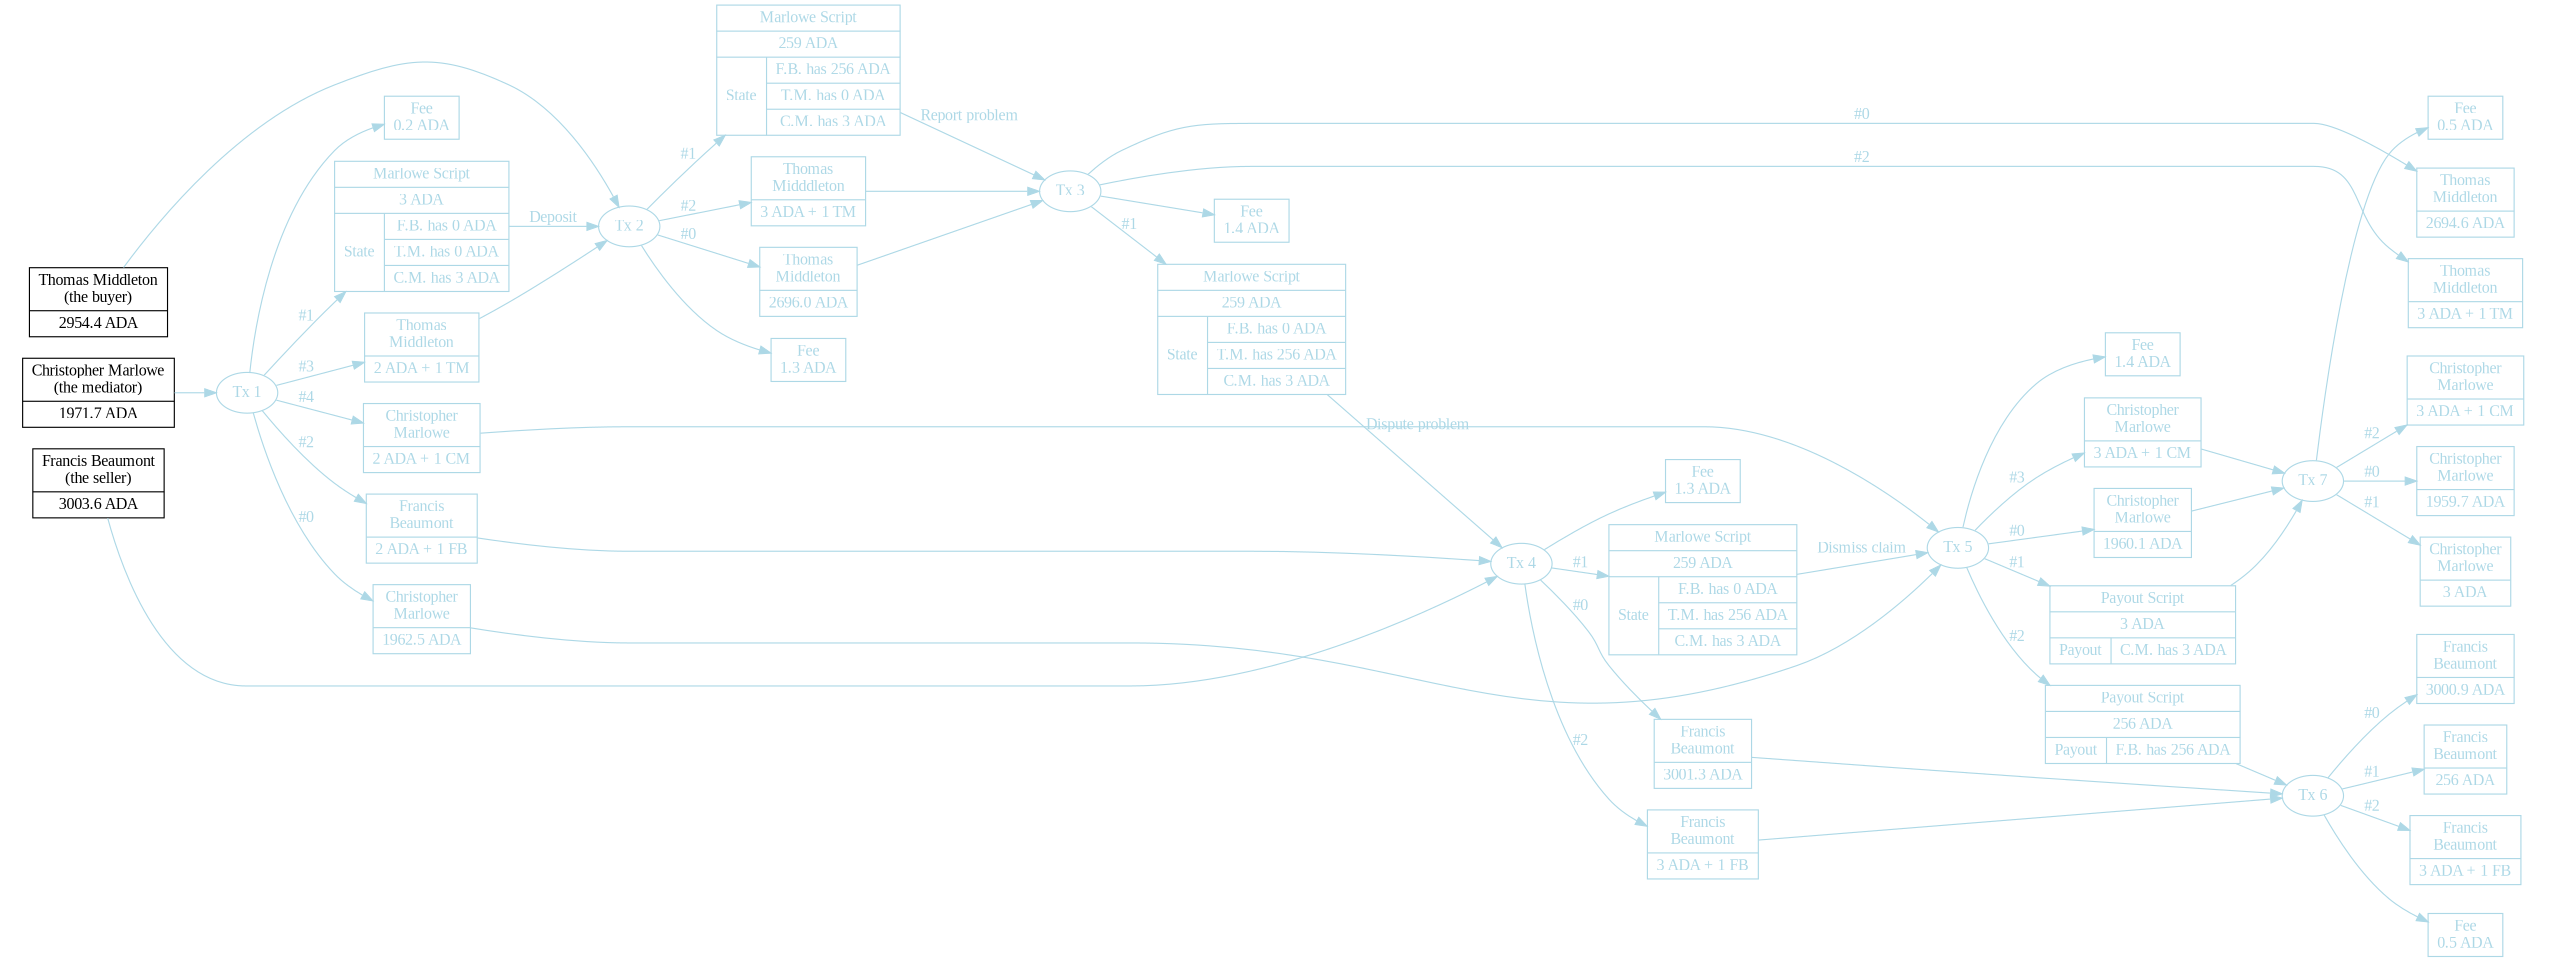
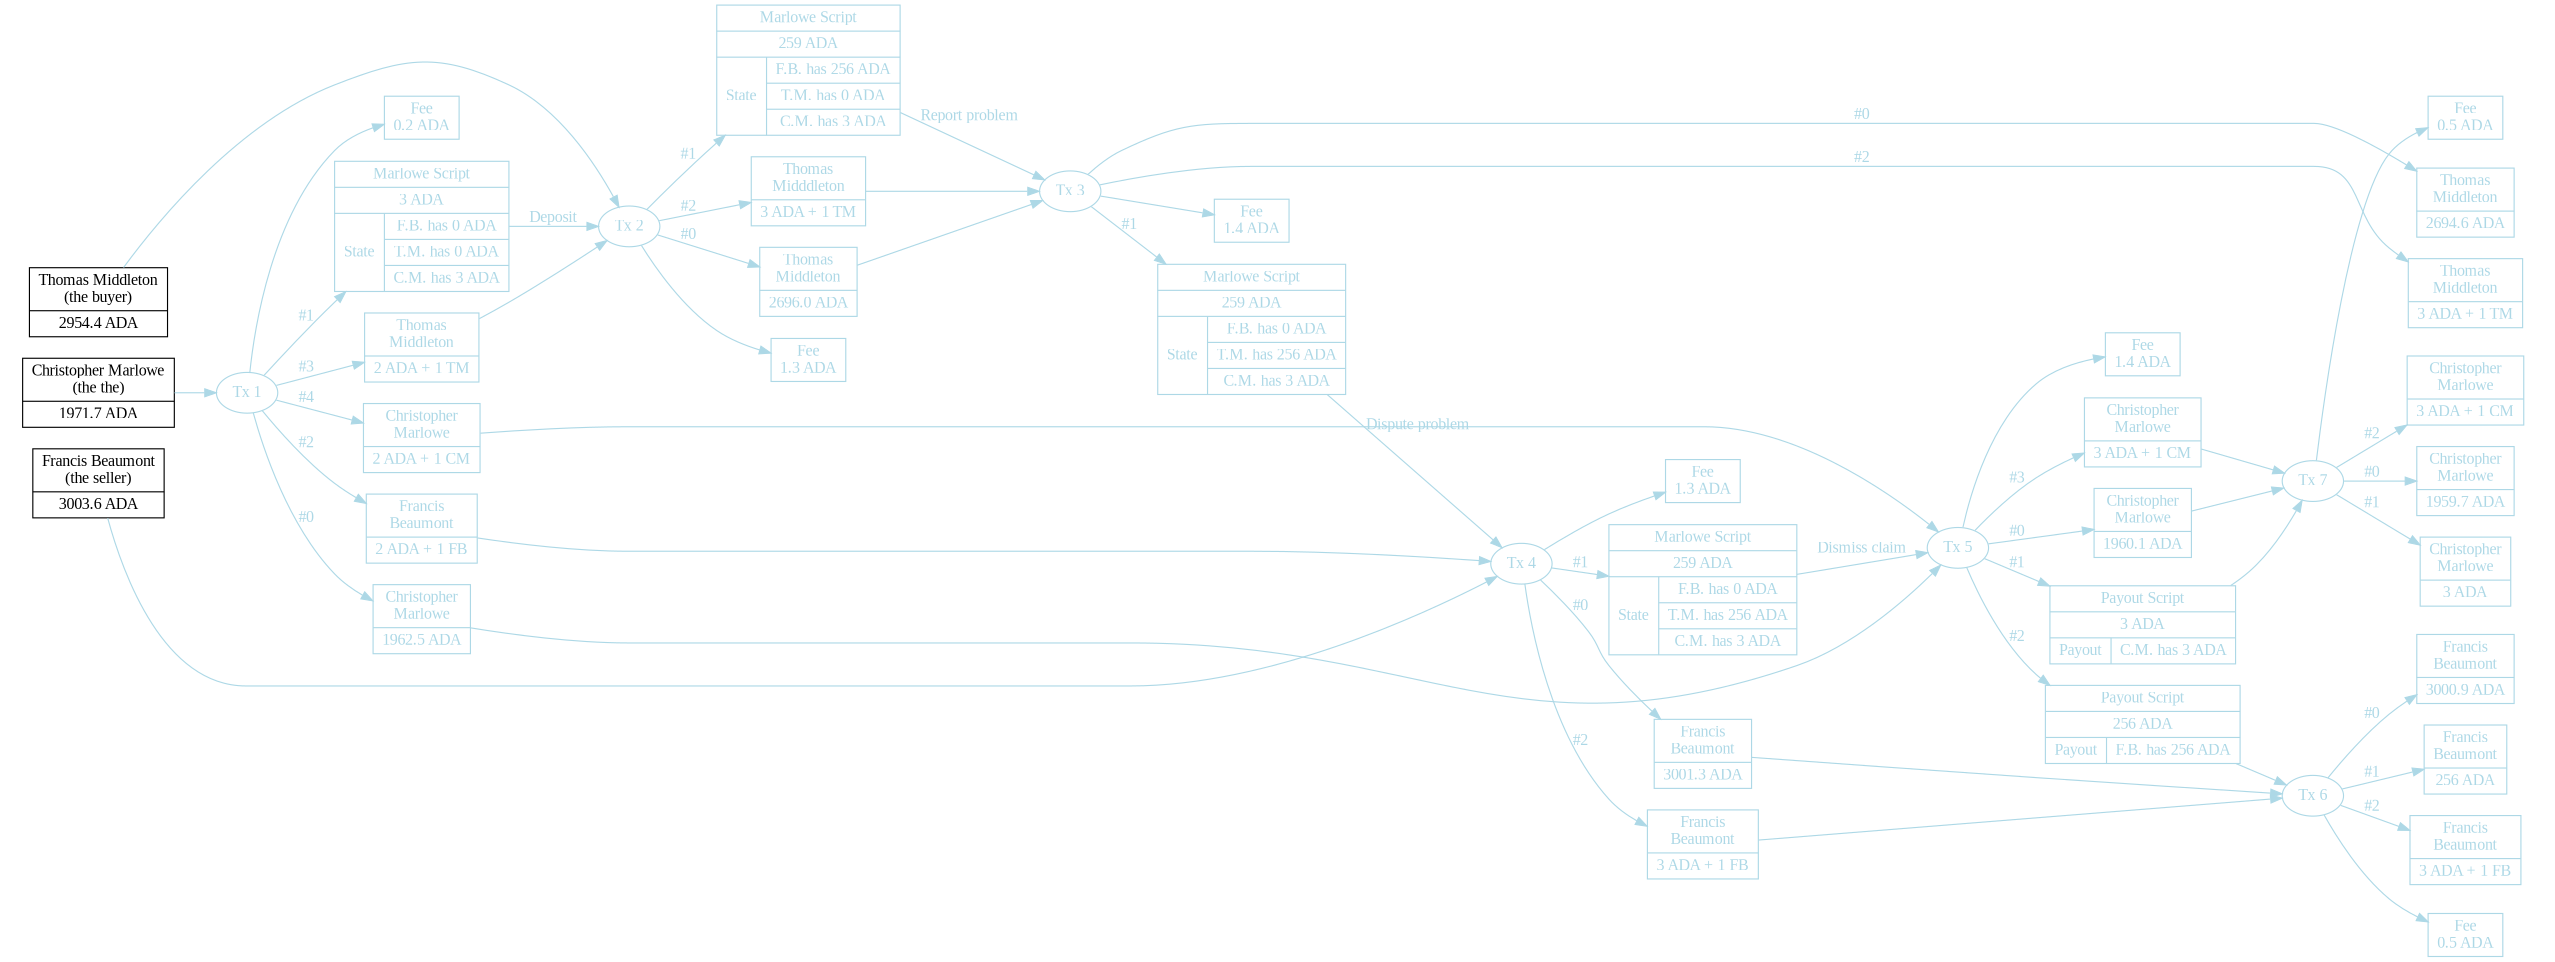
node "Christopher Marlowe": text "(the mediator)" -> "(the the)"
